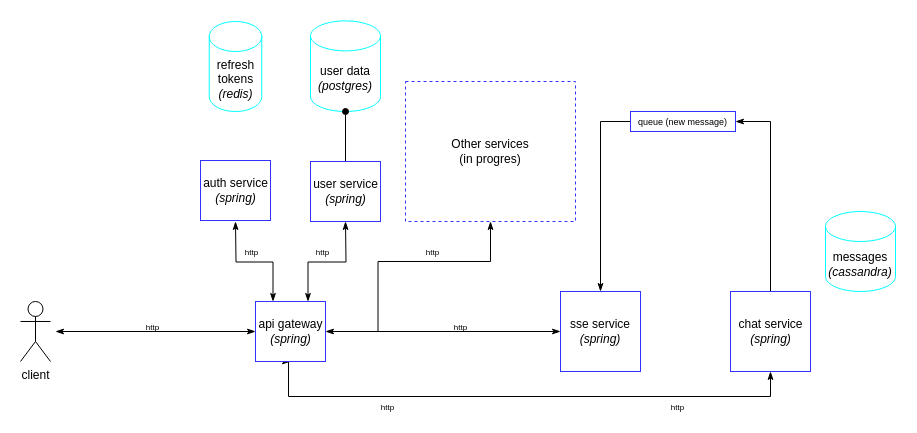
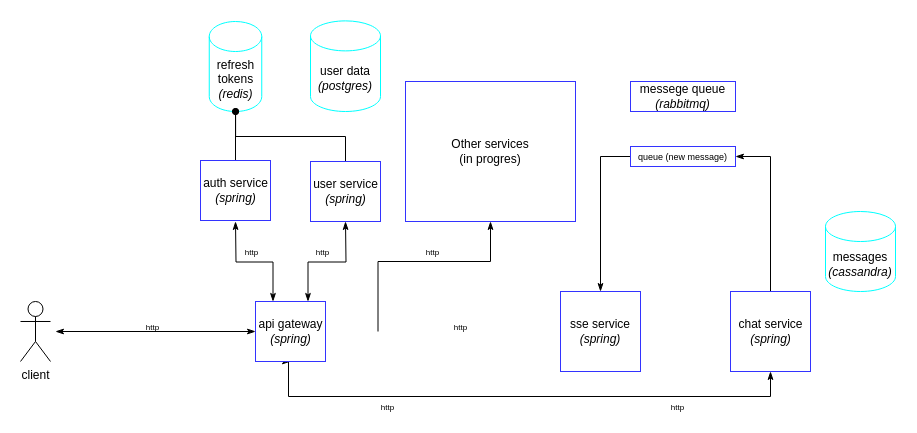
node "messege queue (rabbitmq)": added
node "queue (new message)": moved (683, 122) -> (683, 157)
edge "user service (spring)" -> "user data (postgres)": now "user service (spring)" -> "refresh tokens (redis)"
edge "auth service (spring)" -> "refresh tokens (redis)": added
node "Other services (in progres)": style dashed -> solid
edge "api gateway (spring)" -- "sse service (spring)": removed
